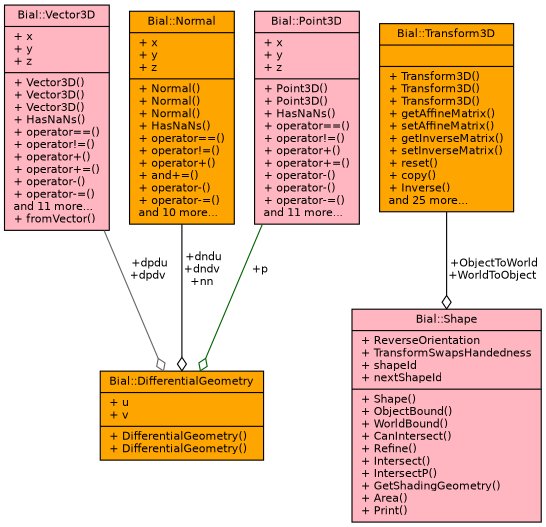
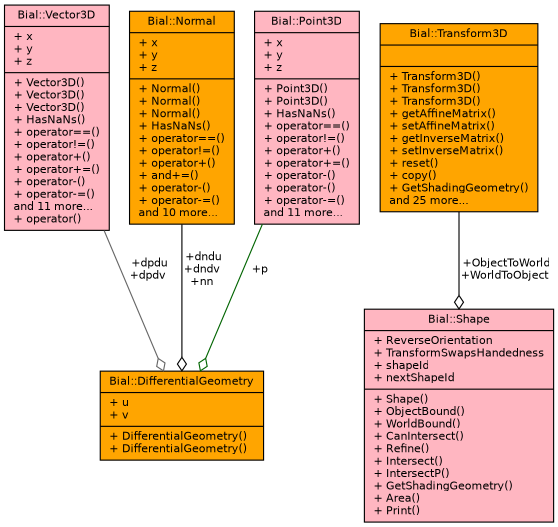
node "Bial::Transform3D": text "+ Inverse()" -> "+ GetShadingGeometry()"
node "Bial::Vector3D": text "+ fromVector()" -> "+ operator()"
